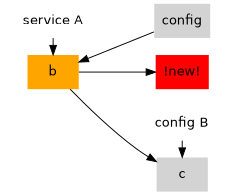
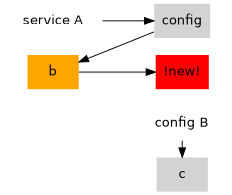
edge "service A" -> "b": now "service A" -> "config"
edge "b" -> "c": removed
